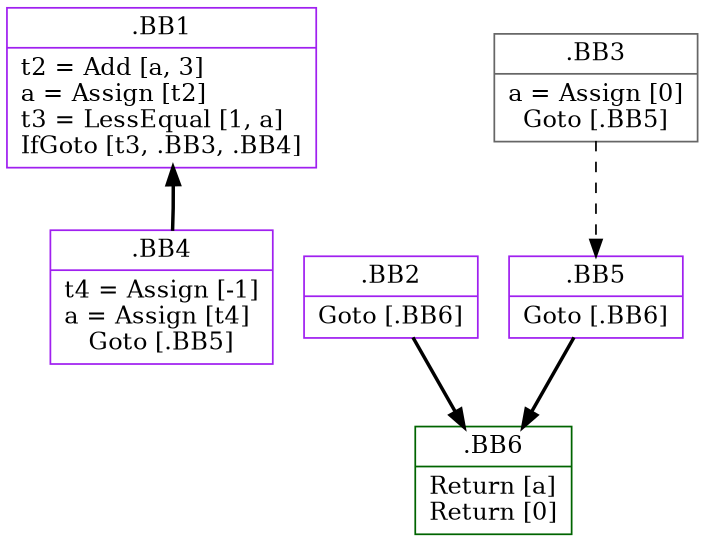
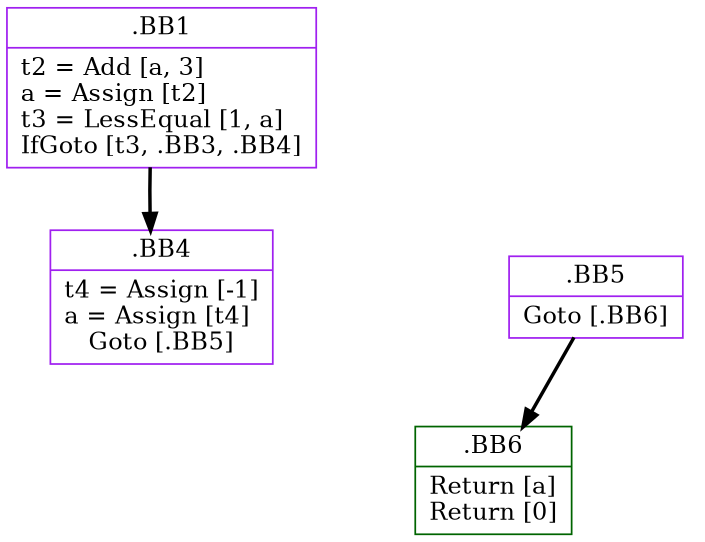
node ".BB3": removed
edge ".BB4" -> ".BB1": reversed
node ".BB2": removed
